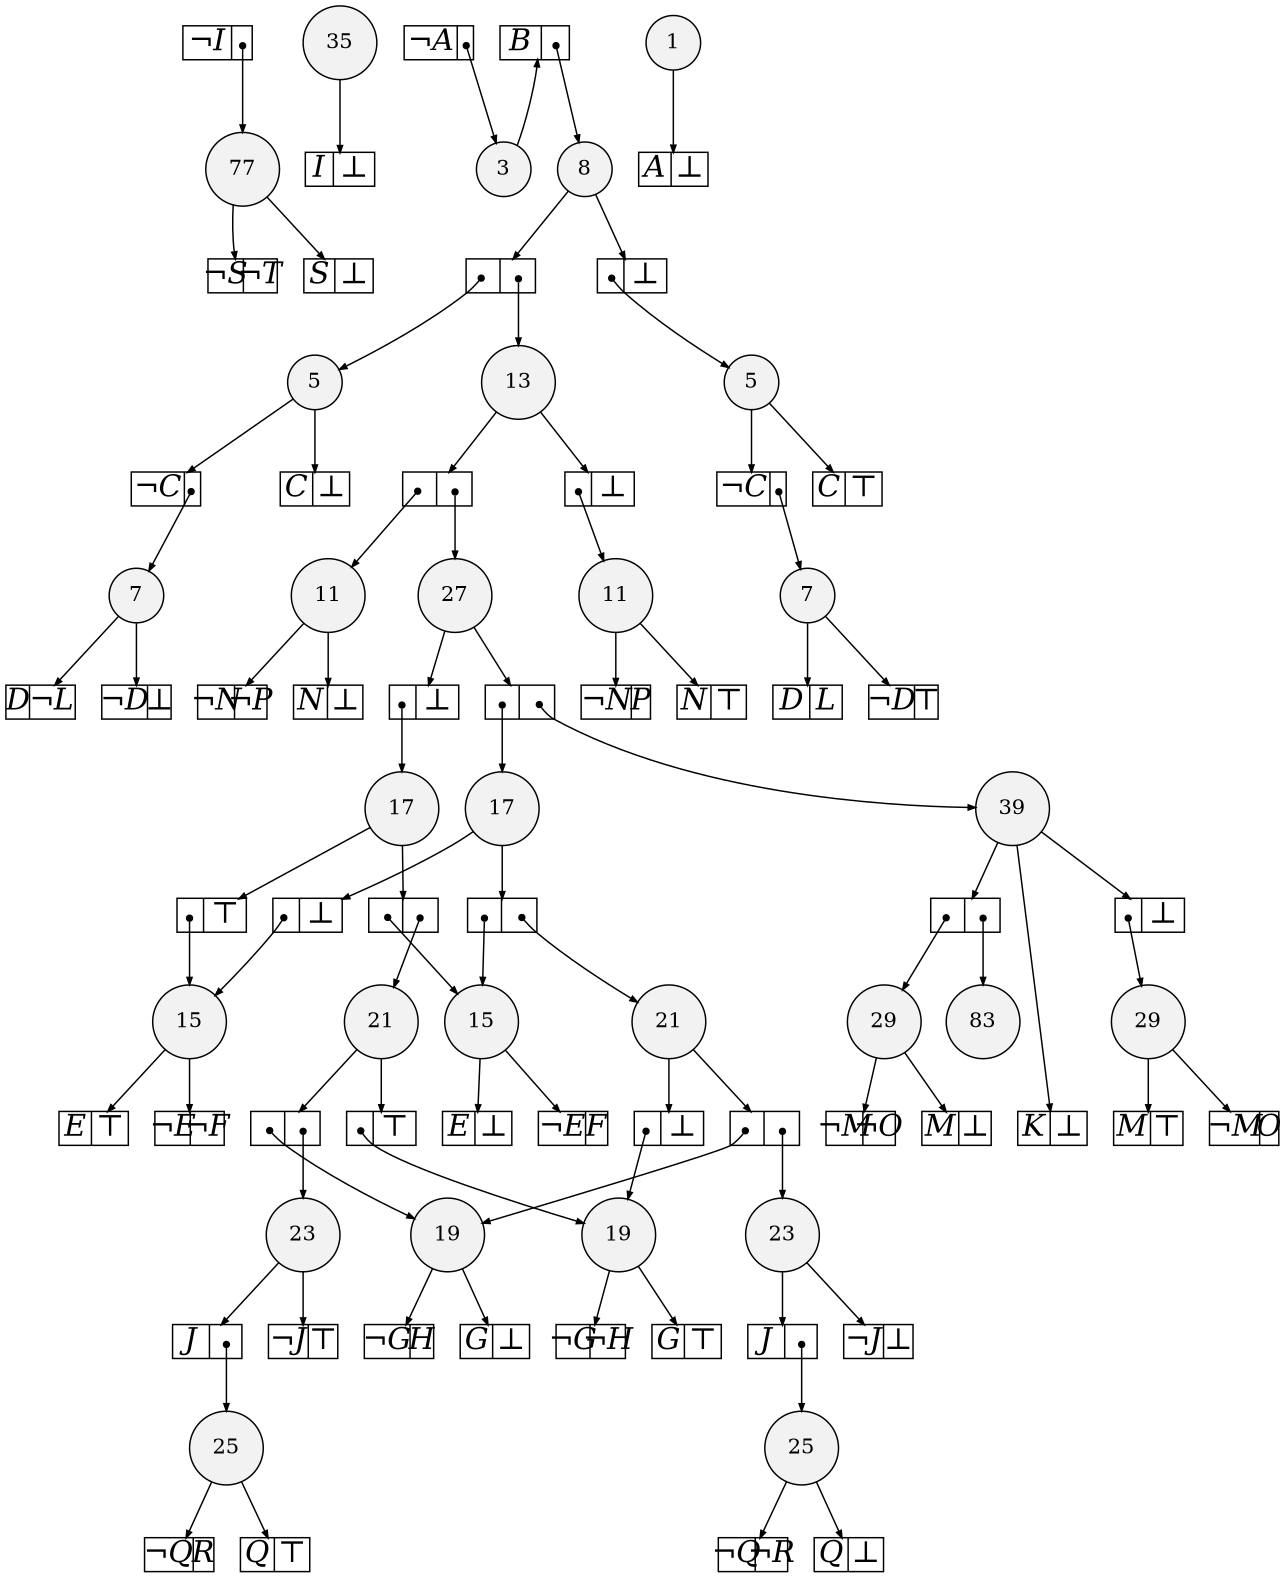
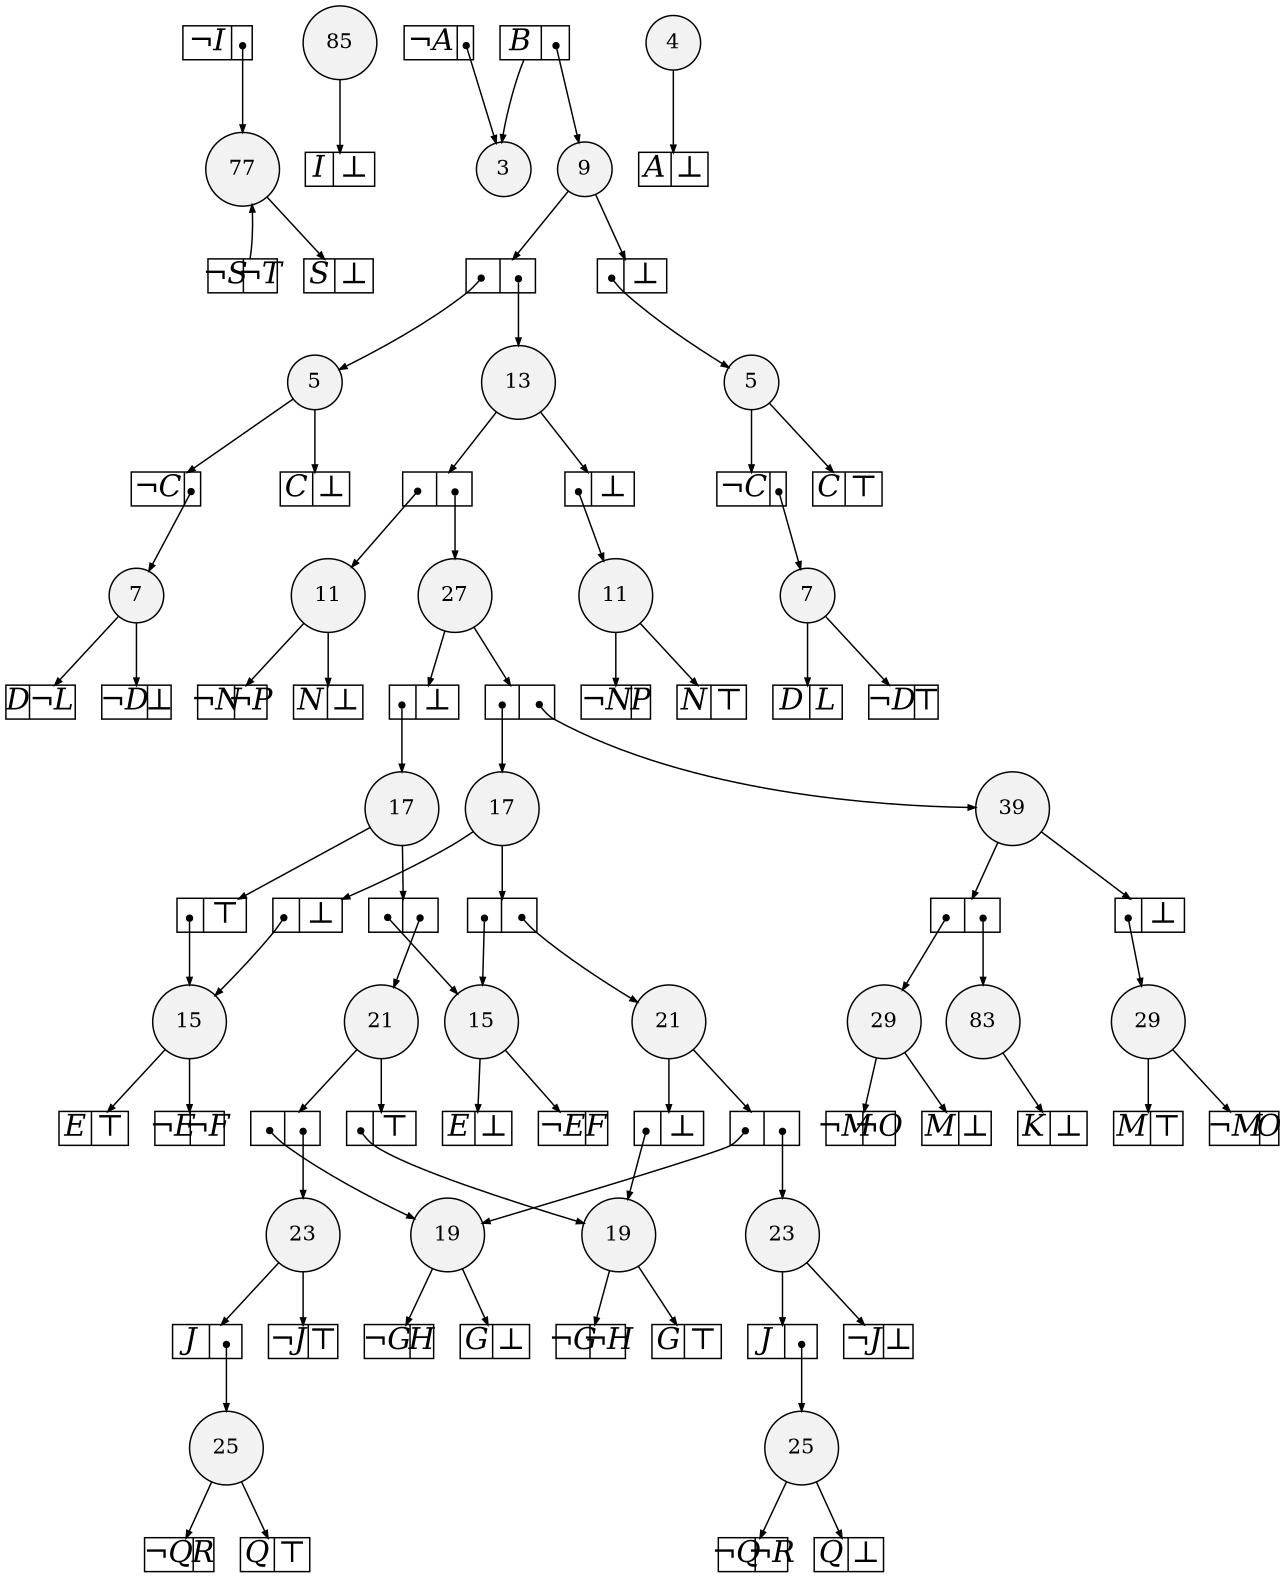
node "35": label "35" -> "85"
node "1": label "1" -> "4"
edge "3" -> "B": reversed
node "8": label "8" -> "9"
edge "77" -> "¬S": reversed
edge "39" -> "K": now "83" -> "K"
